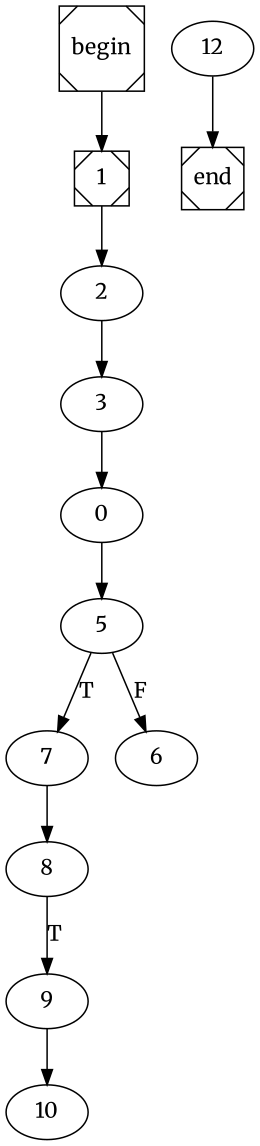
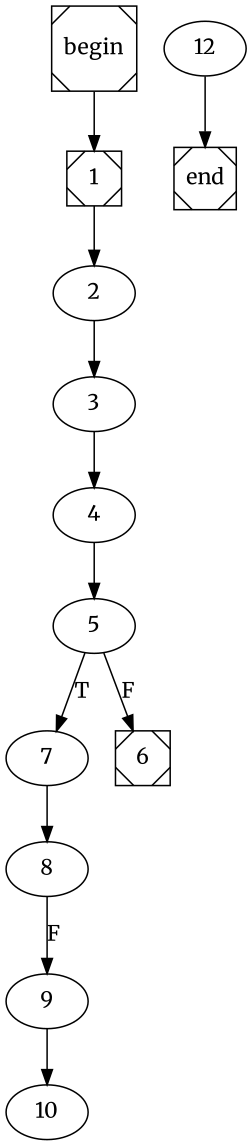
node "0": label "0" -> "4"
node "6": shape ellipse -> Msquare
edge "8" -> "9": label "T" -> "F"
